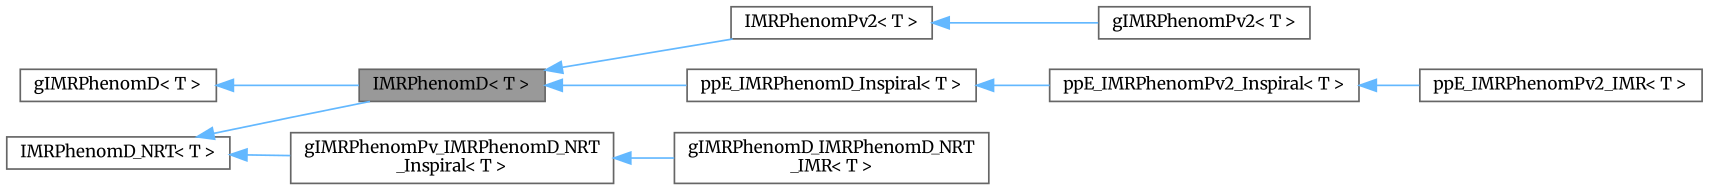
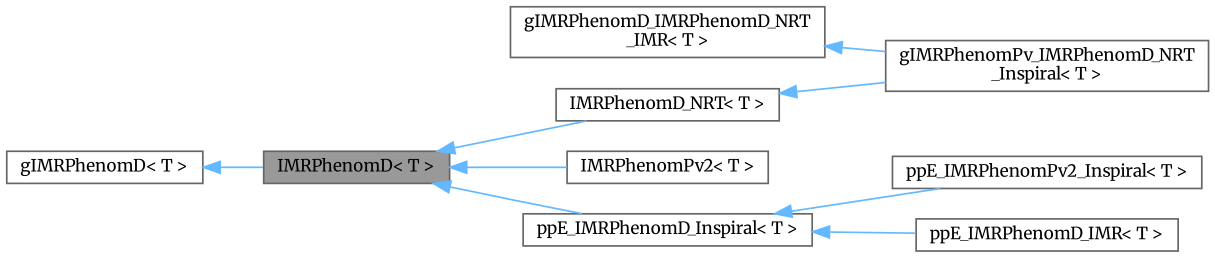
node "gIMRPhenomPv2< T >": removed
node "ppE_IMRPhenomPv2_IMR< T >": removed
edge "IMRPhenomD< T >" -> "IMRPhenomD_NRT< T >": reversed
edge "gIMRPhenomD_IMRPhenomD_NRT _IMR< T >" -> "gIMRPhenomPv_IMRPhenomD_NRT _Inspiral< T >": reversed
node "ppE_IMRPhenomD_IMR< T >": added
